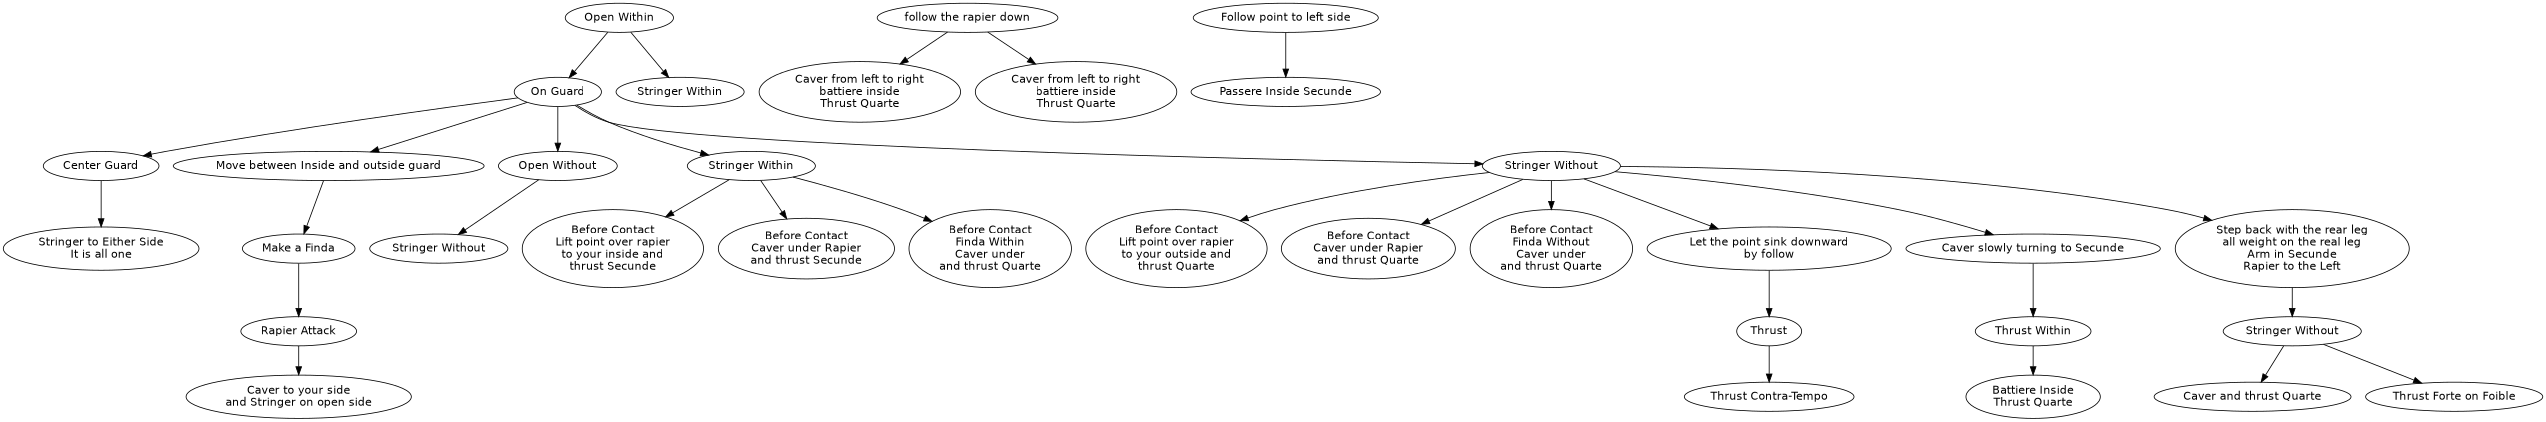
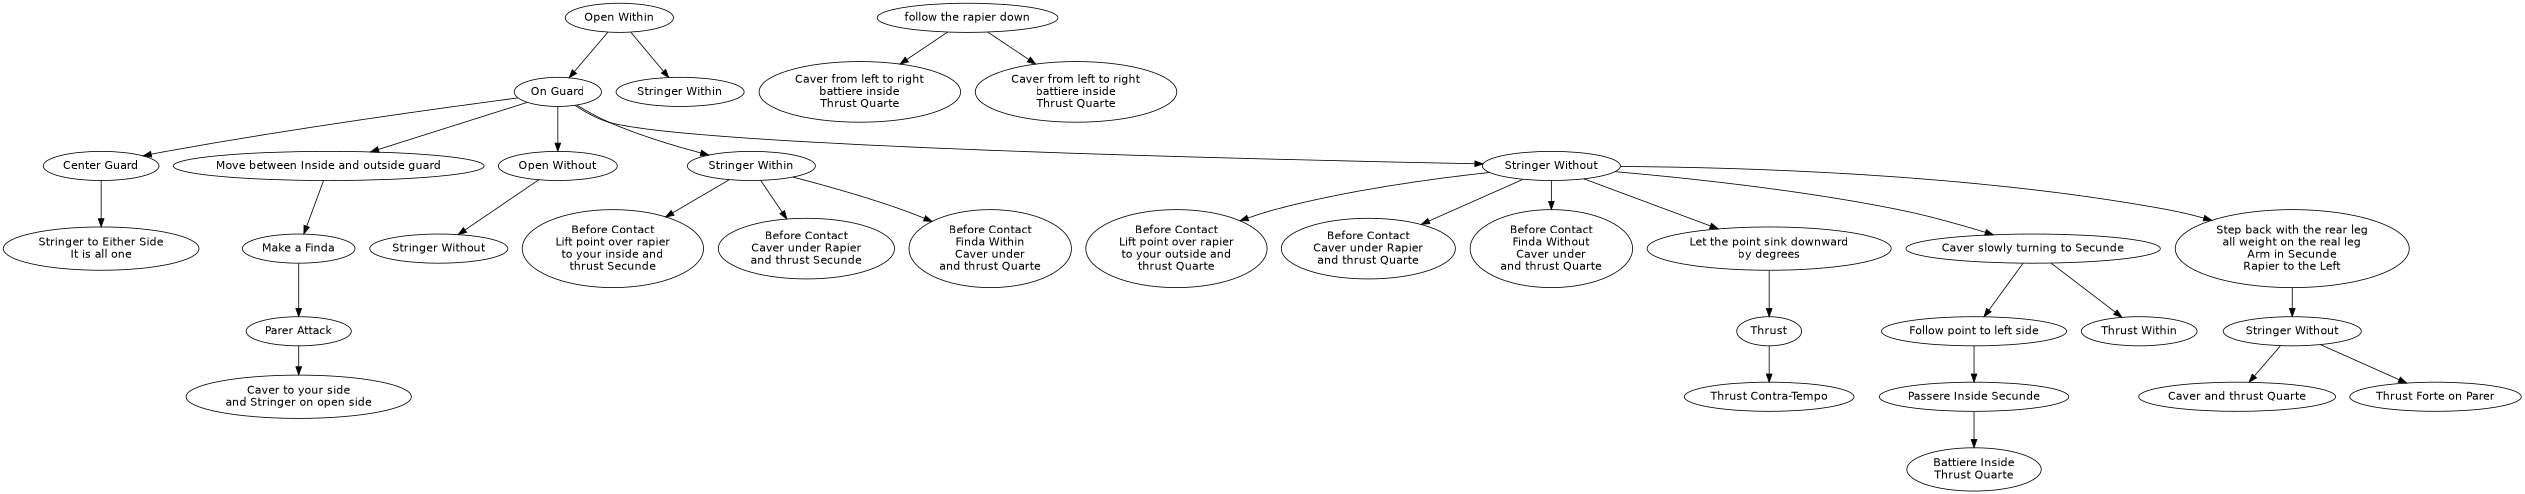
node "Let the point sink downward by follow": label "Let the point sink downward by follow" -> "Let the point sink downward by degrees"
edge "Caver slowly turning to Secunde" -> "Follow point to left side": added
node "Rapier Attack": label "Rapier Attack" -> "Parer Attack"
edge "Thrust Within" -> "Battiere Inside Thrust Quarte": now "Passere Inside Secunde" -> "Battiere Inside Thrust Quarte"
node "Thrust Forte on Foible": label "Thrust Forte on Foible" -> "Thrust Forte on Parer"
